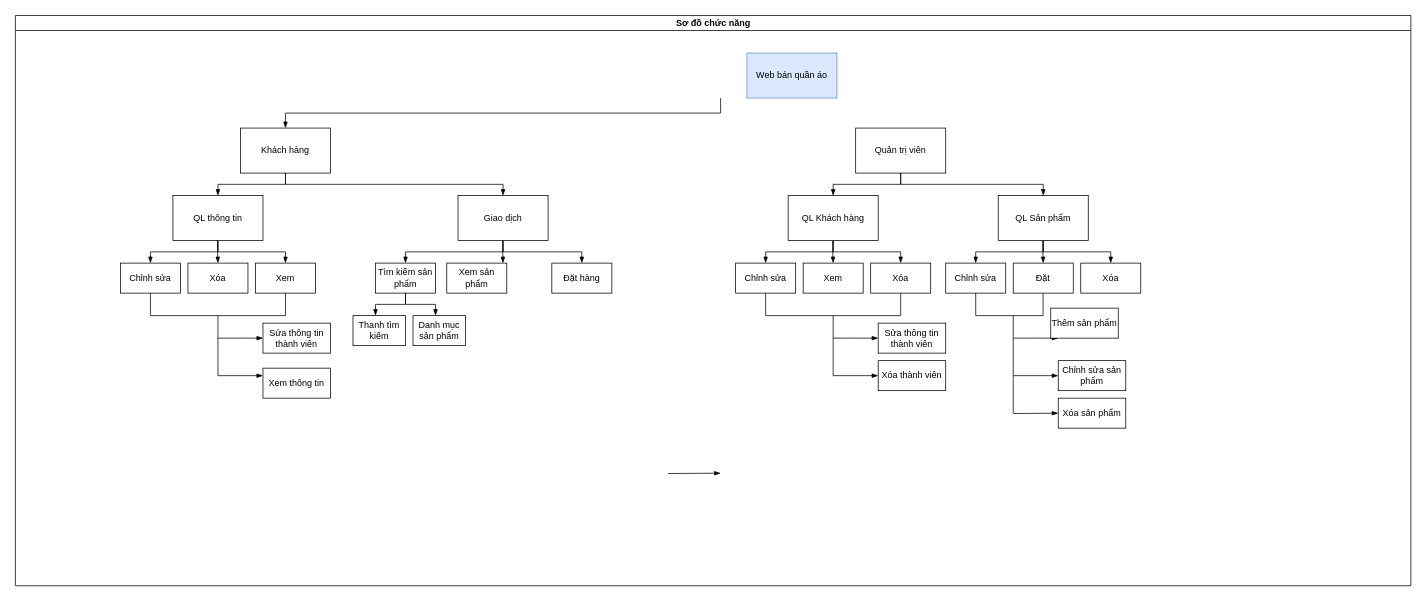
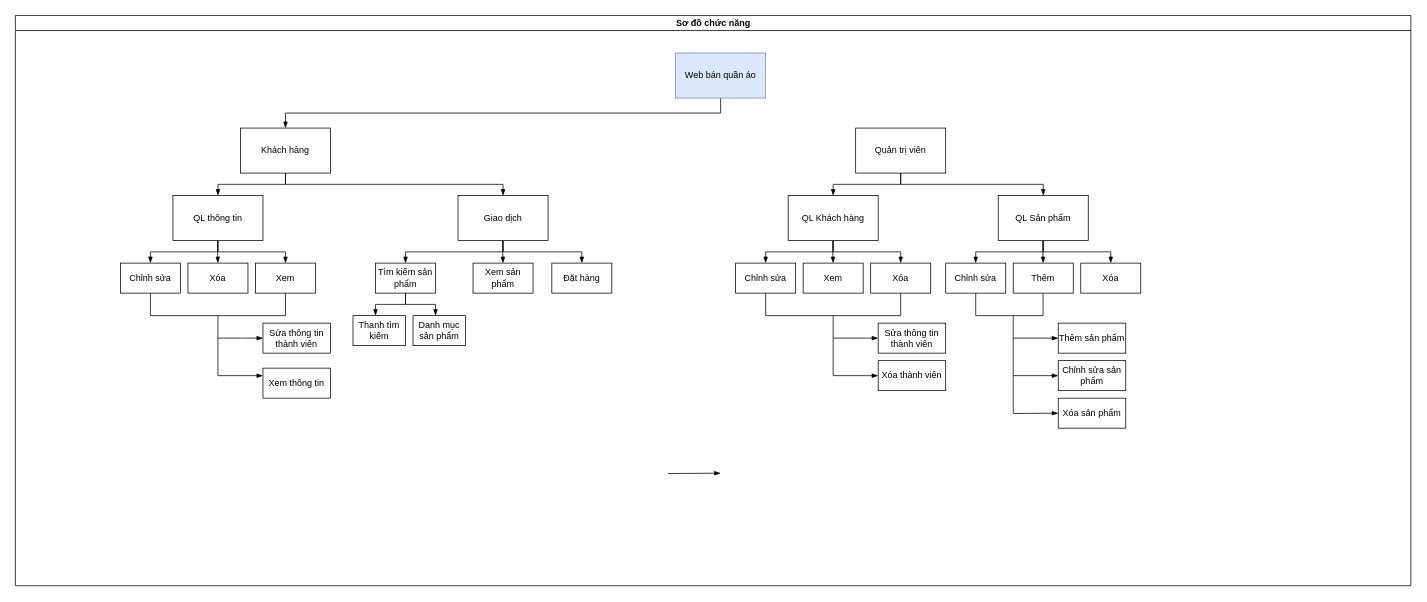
node "Web bán quần áo": moved (792, 75) -> (720, 75)
node "Xem sản phẩm": moved (477, 278) -> (503, 278)
node "Đặt": label "Đặt" -> "Thêm"
node "Thêm sản phẩm": moved (1084, 323) -> (1092, 338)
